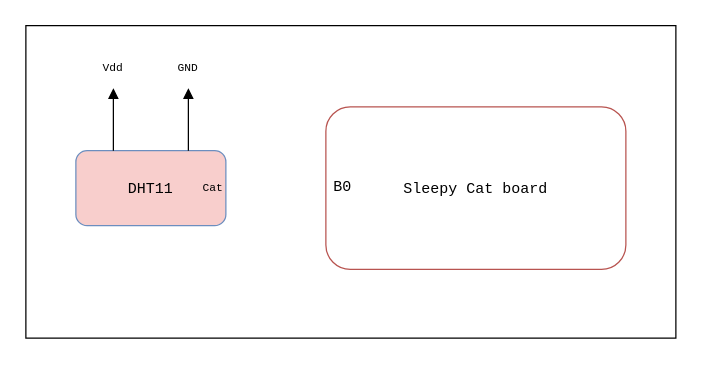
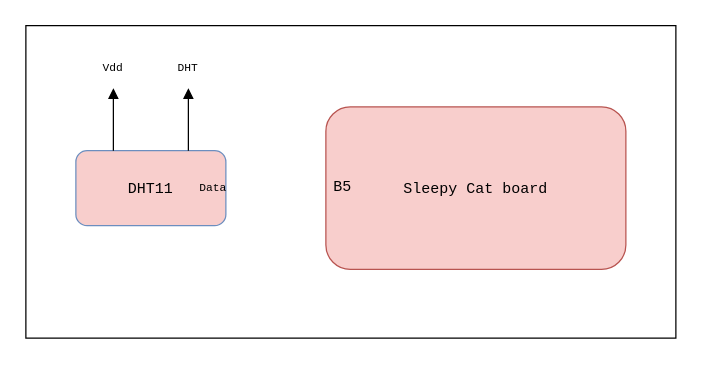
node "GND": label "GND" -> "DHT"
node "Cat": label "Cat" -> "Data"
node "B0": label "B0" -> "B5"
node "Sleepy Cat board": fillcolor #ffffff -> #f8cecc
